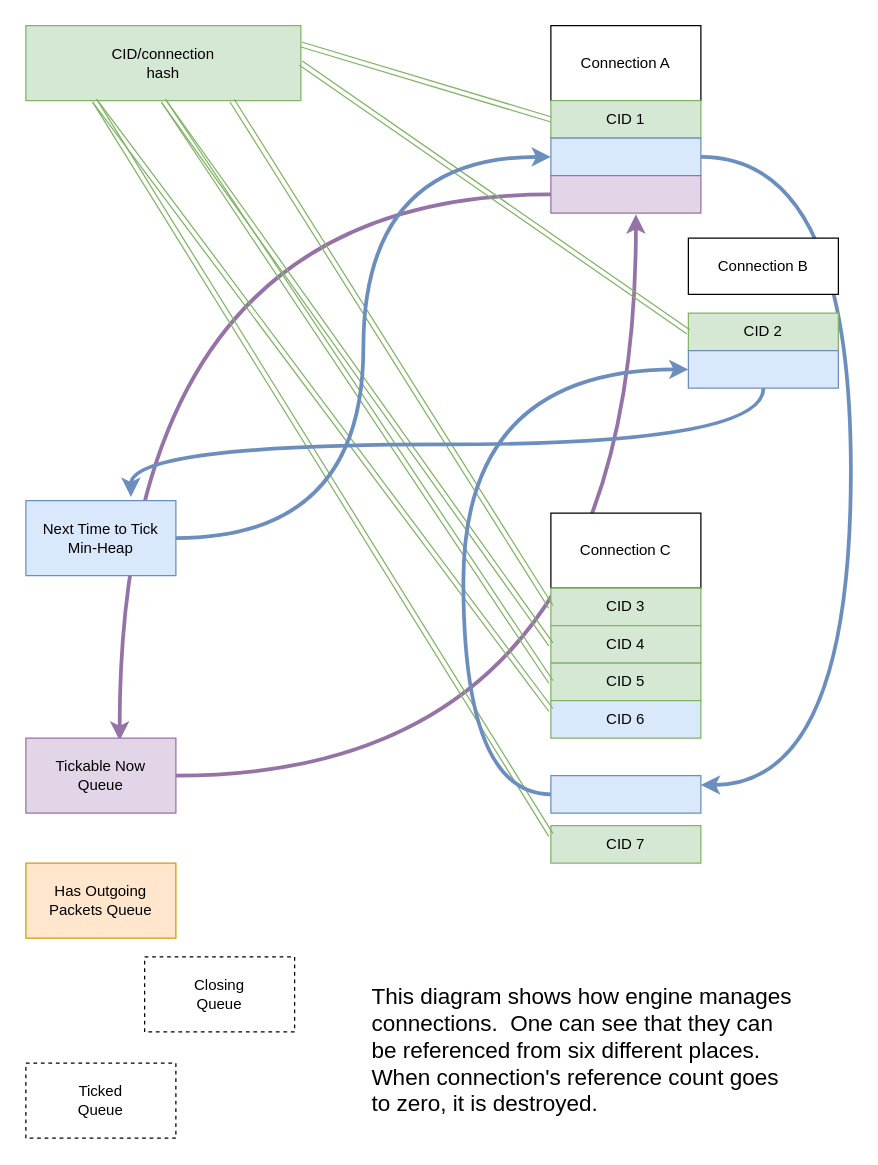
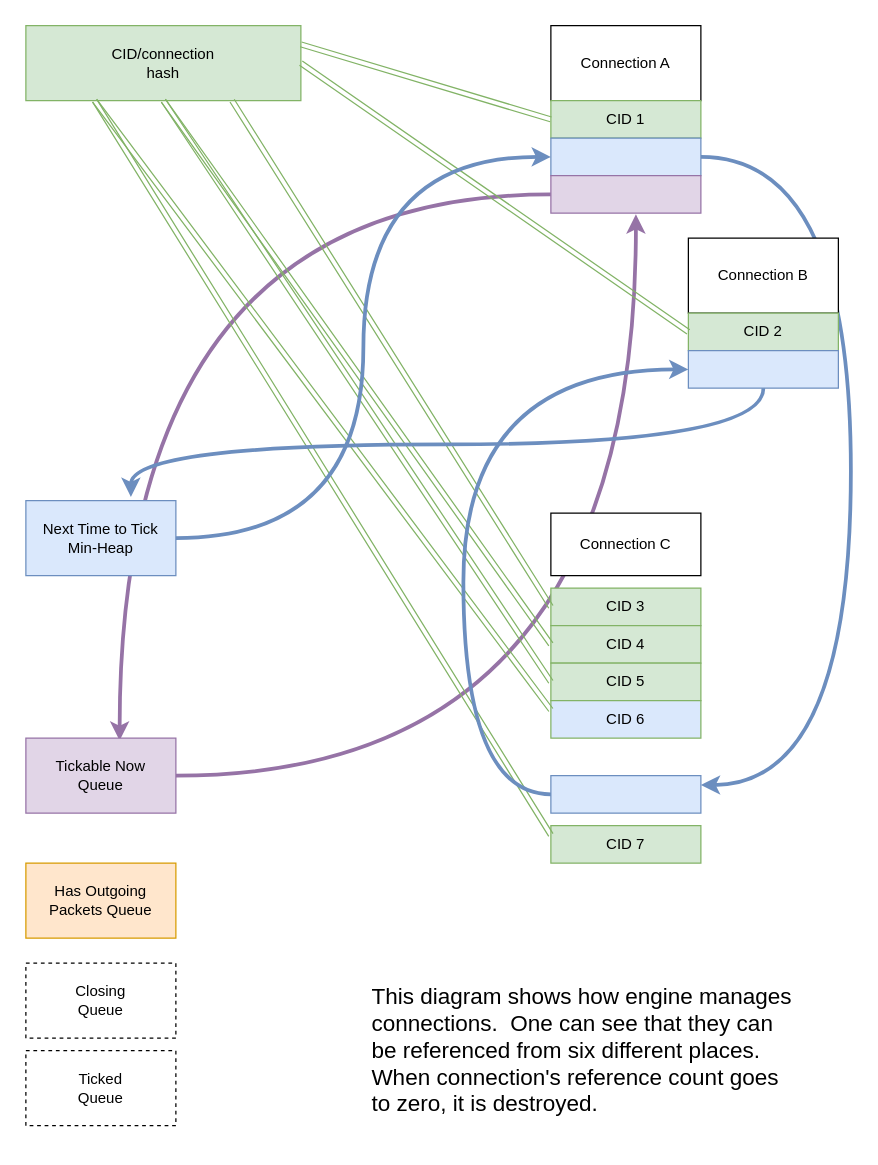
node "Connection B": size 150x56 -> 150x75
node "Connection C": size 150x75 -> 150x63
node "Closing Queue": moved (219, 994) -> (101, 1001)
node "Ticked Queue": moved (101, 1101) -> (101, 1088)
